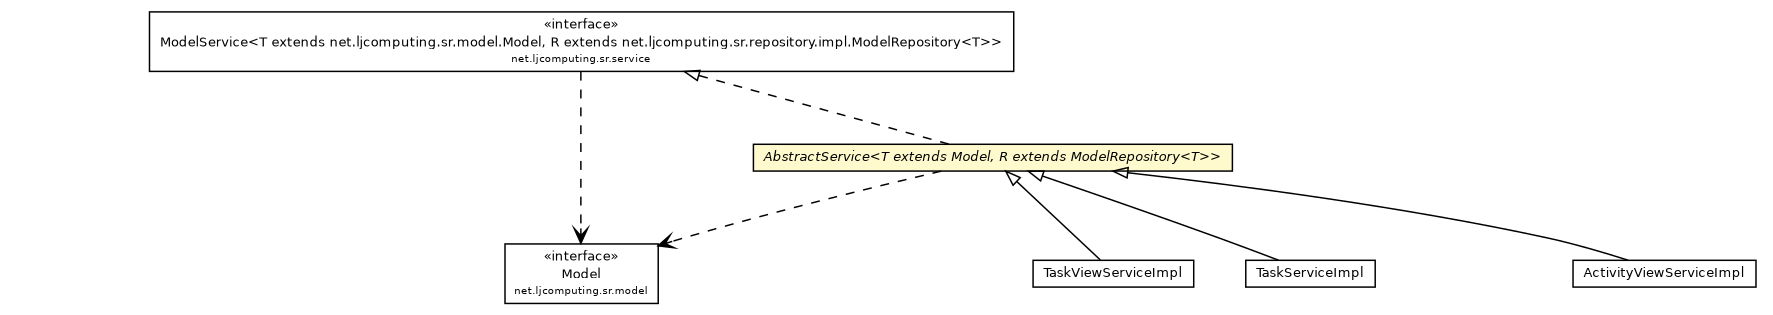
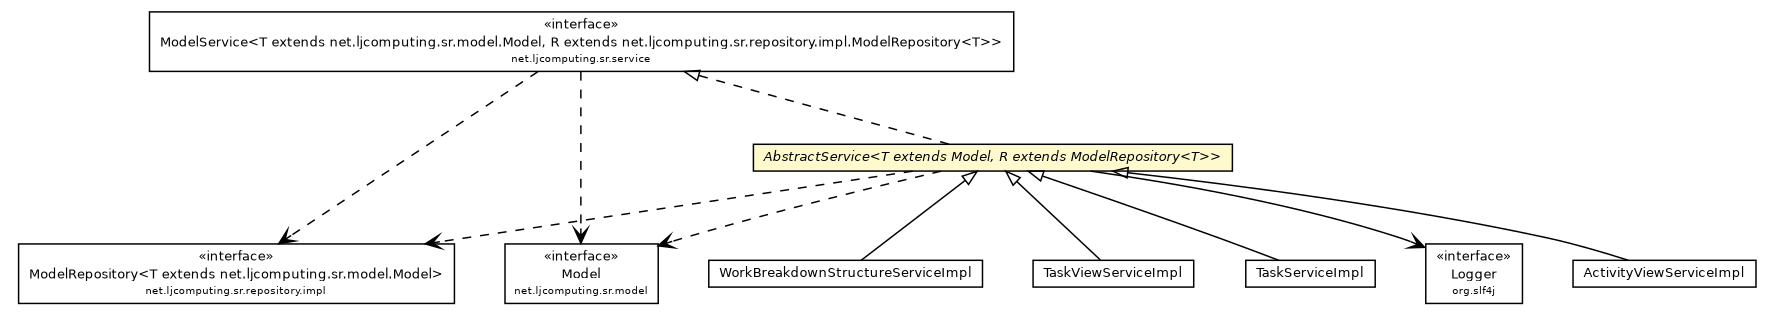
node "ModelRepository<T extends net.ljcomputing.sr.model.Model>": added
node "WorkBreakdownStructureServiceImpl": added
node "Logger": added
